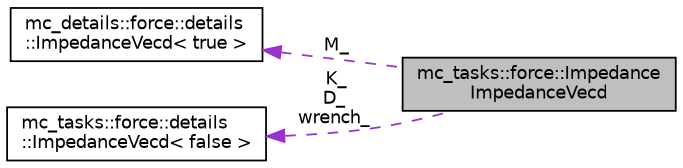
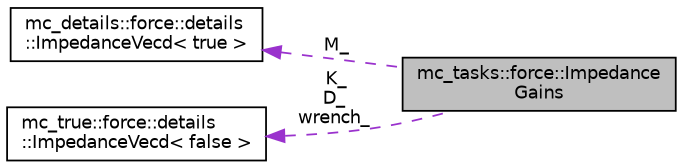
node "mc_tasks::force::Impedance ImpedanceVecd": label "mc_tasks::force::Impedance ImpedanceVecd" -> "mc_tasks::force::Impedance Gains"
node "mc_tasks::force::details ::ImpedanceVecd< false >": label "mc_tasks::force::details ::ImpedanceVecd< false >" -> "mc_true::force::details ::ImpedanceVecd< false >"
